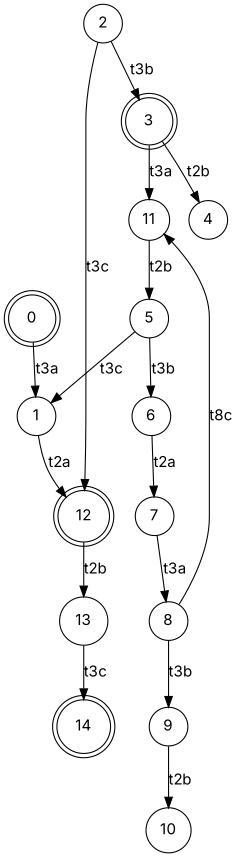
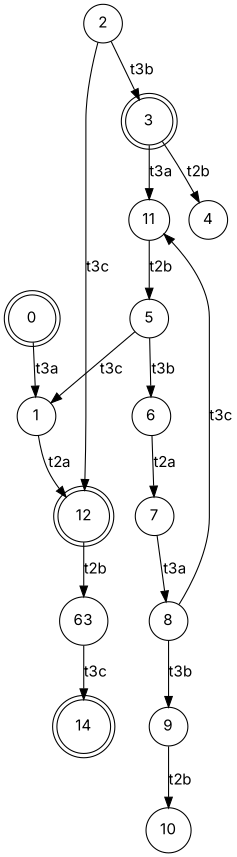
edge "8" -> "11": label "t8c" -> "t3c"
node "13": label "13" -> "63"
